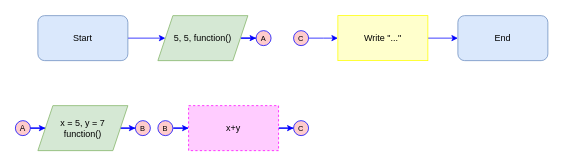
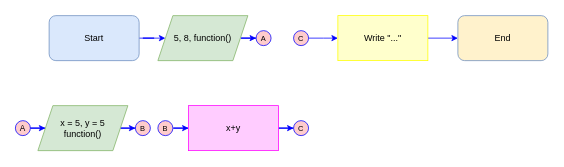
node "Start": moved (83, 38) -> (94, 38)
node "5, 5, function()": label "5, 5, function()" -> "5, 8, function()"
node "End": fillcolor #dae8fc -> #fff2cc
node "x = 5, y = 7 function()": label "x = 5, y = 7 function()" -> "x = 5, y = 5 function()"
node "x+y": style dashed -> solid
